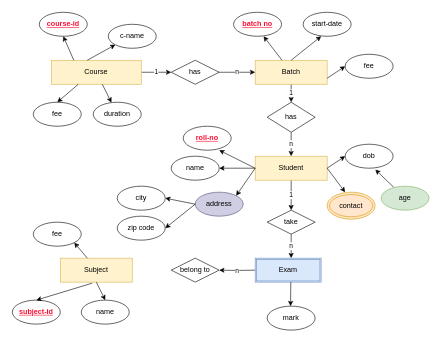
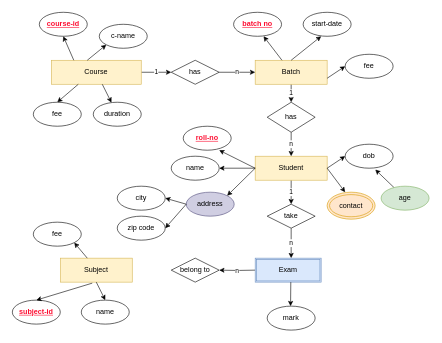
node "c-name": moved (132, 36) -> (123, 36)
node "address": moved (219, 204) -> (210, 204)
node "take": moved (291, 222) -> (291, 216)
